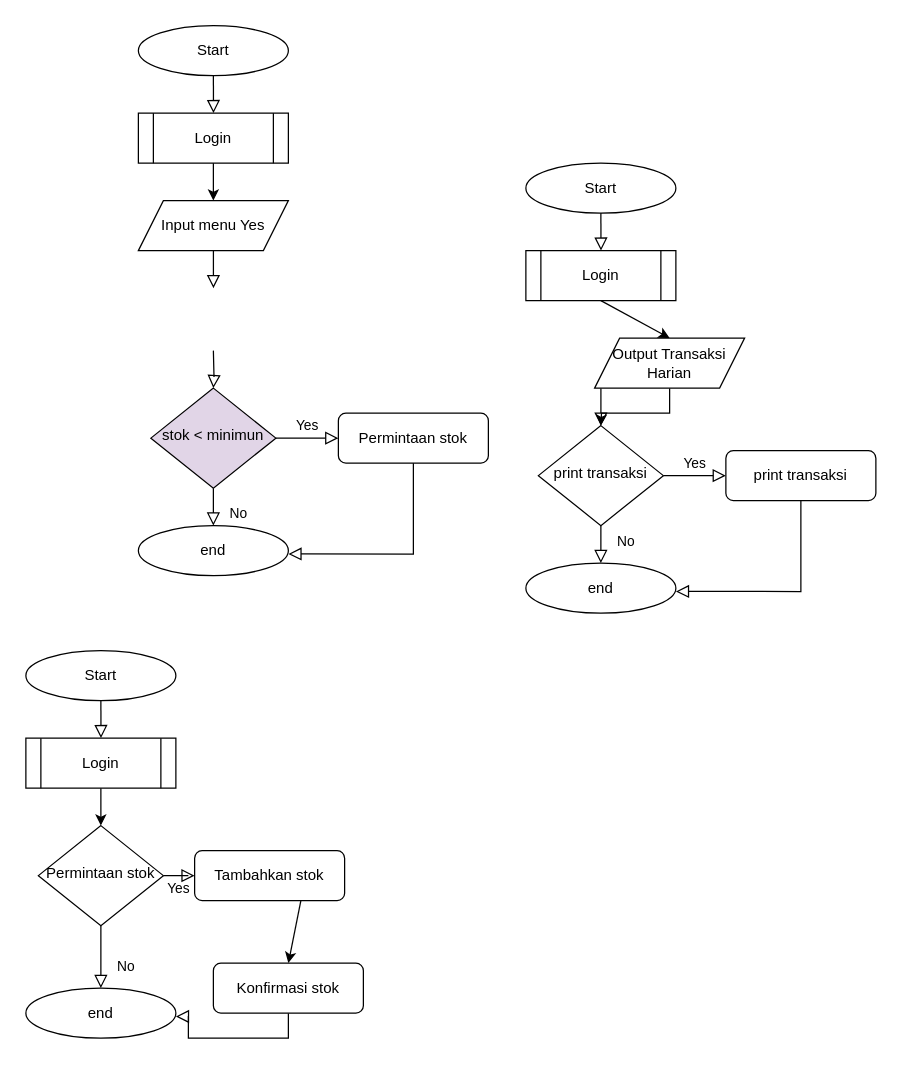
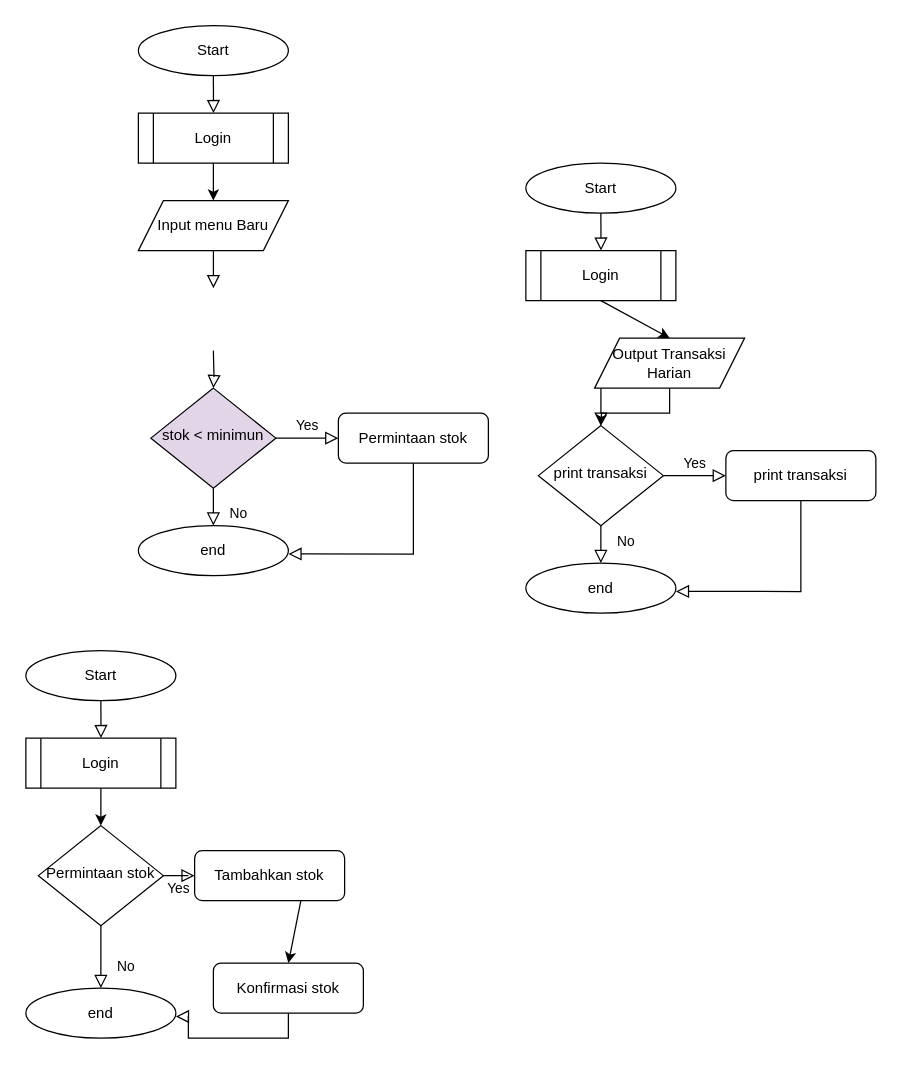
node "Input menu Yes": label "Input menu Yes" -> "Input menu Baru"
